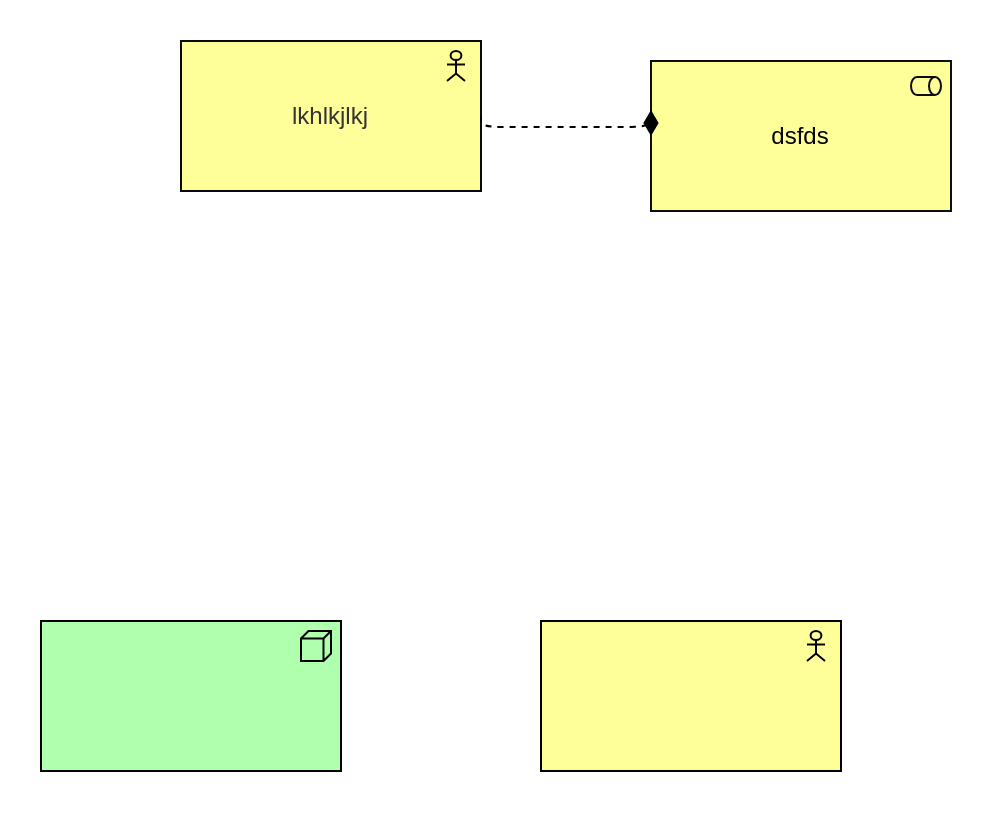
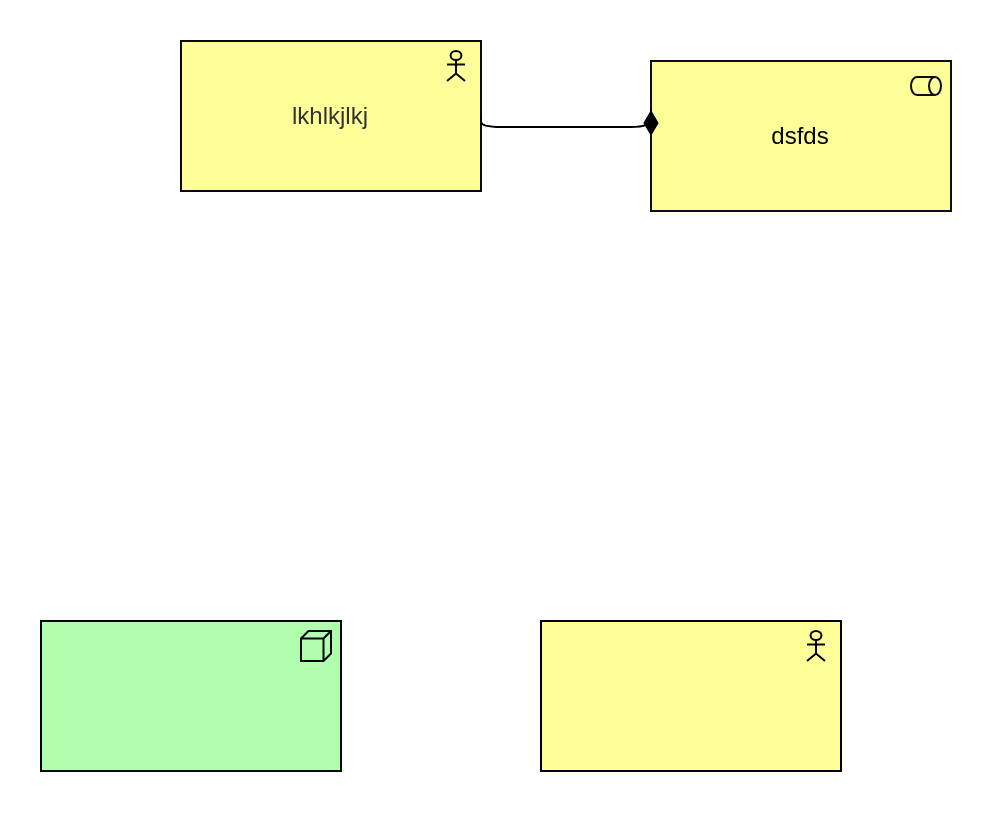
edge "lkhlkjlkj" -> "dsfds": style dashed -> solid
